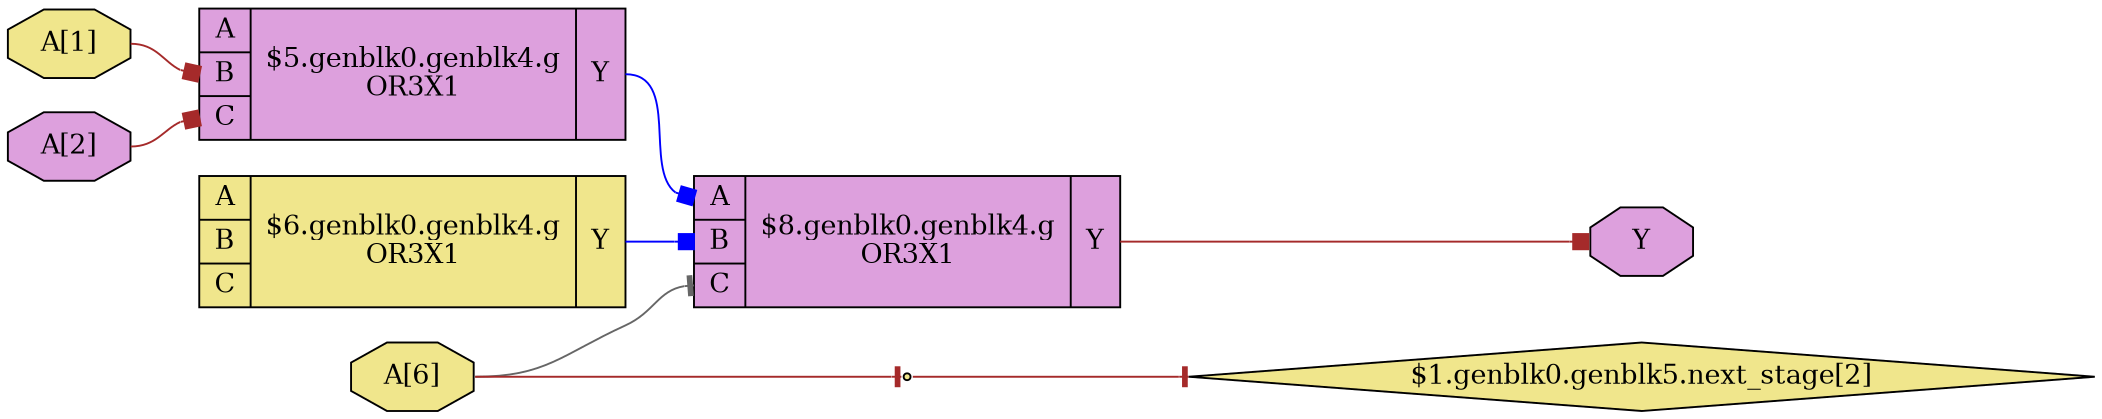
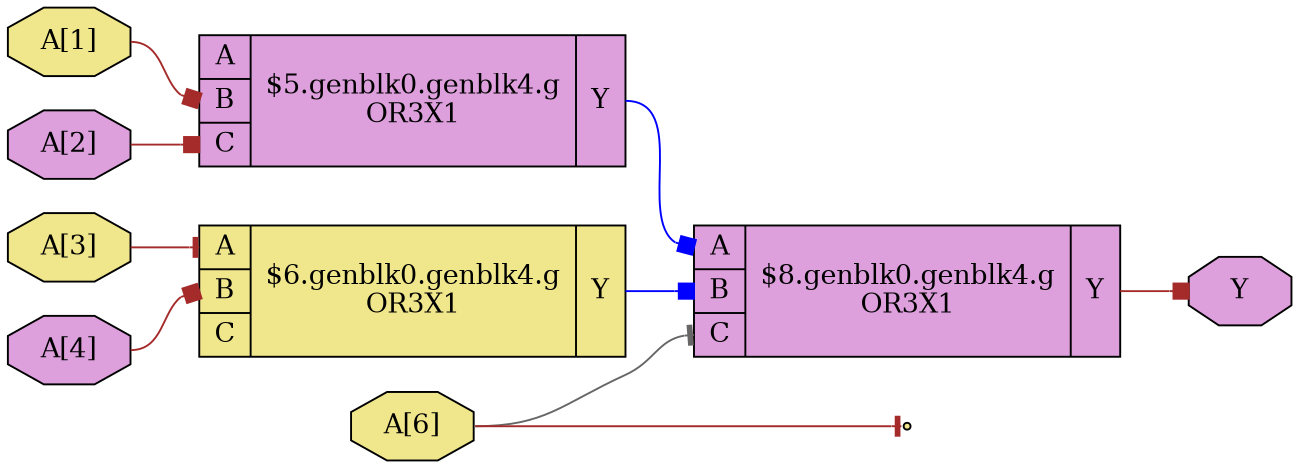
node "A[3]": added
node "A[4]": added
node "$1.genblk0.genblk5.next_stage[2]": removed
